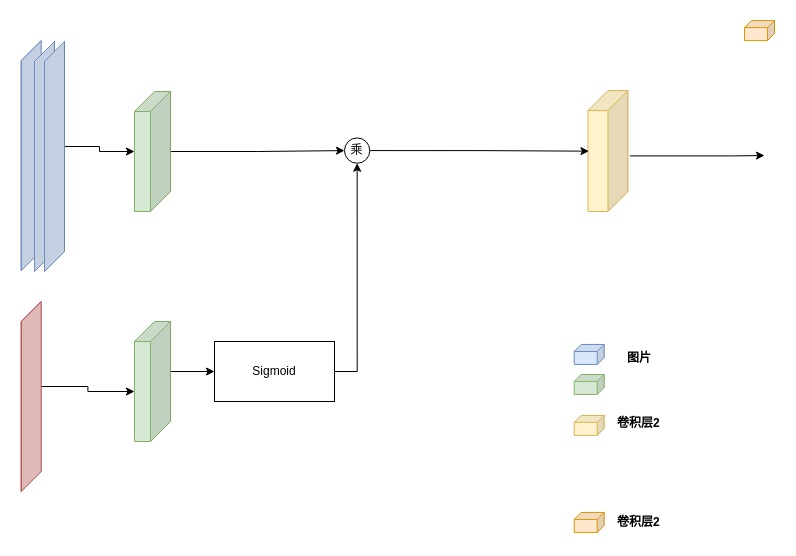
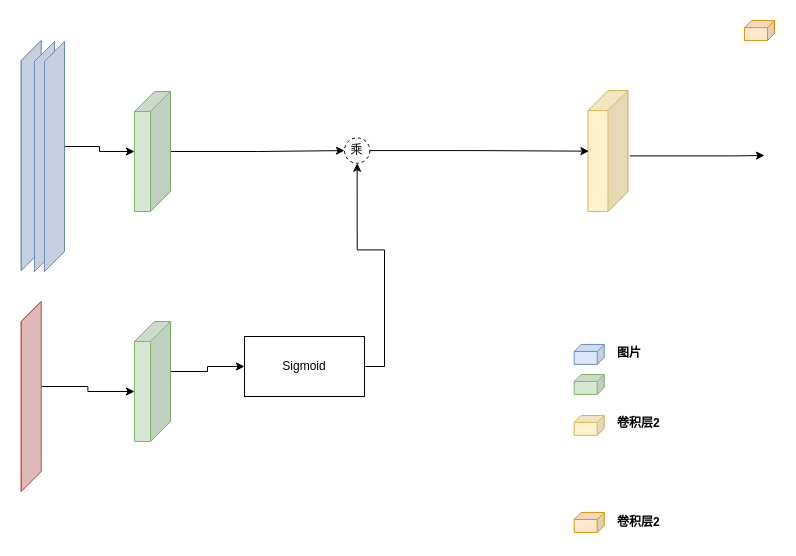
node "乘": style solid -> dashed
node "图片": moved (694, 358) -> (684, 353)
node "Sigmoid": moved (275, 372) -> (305, 367)
